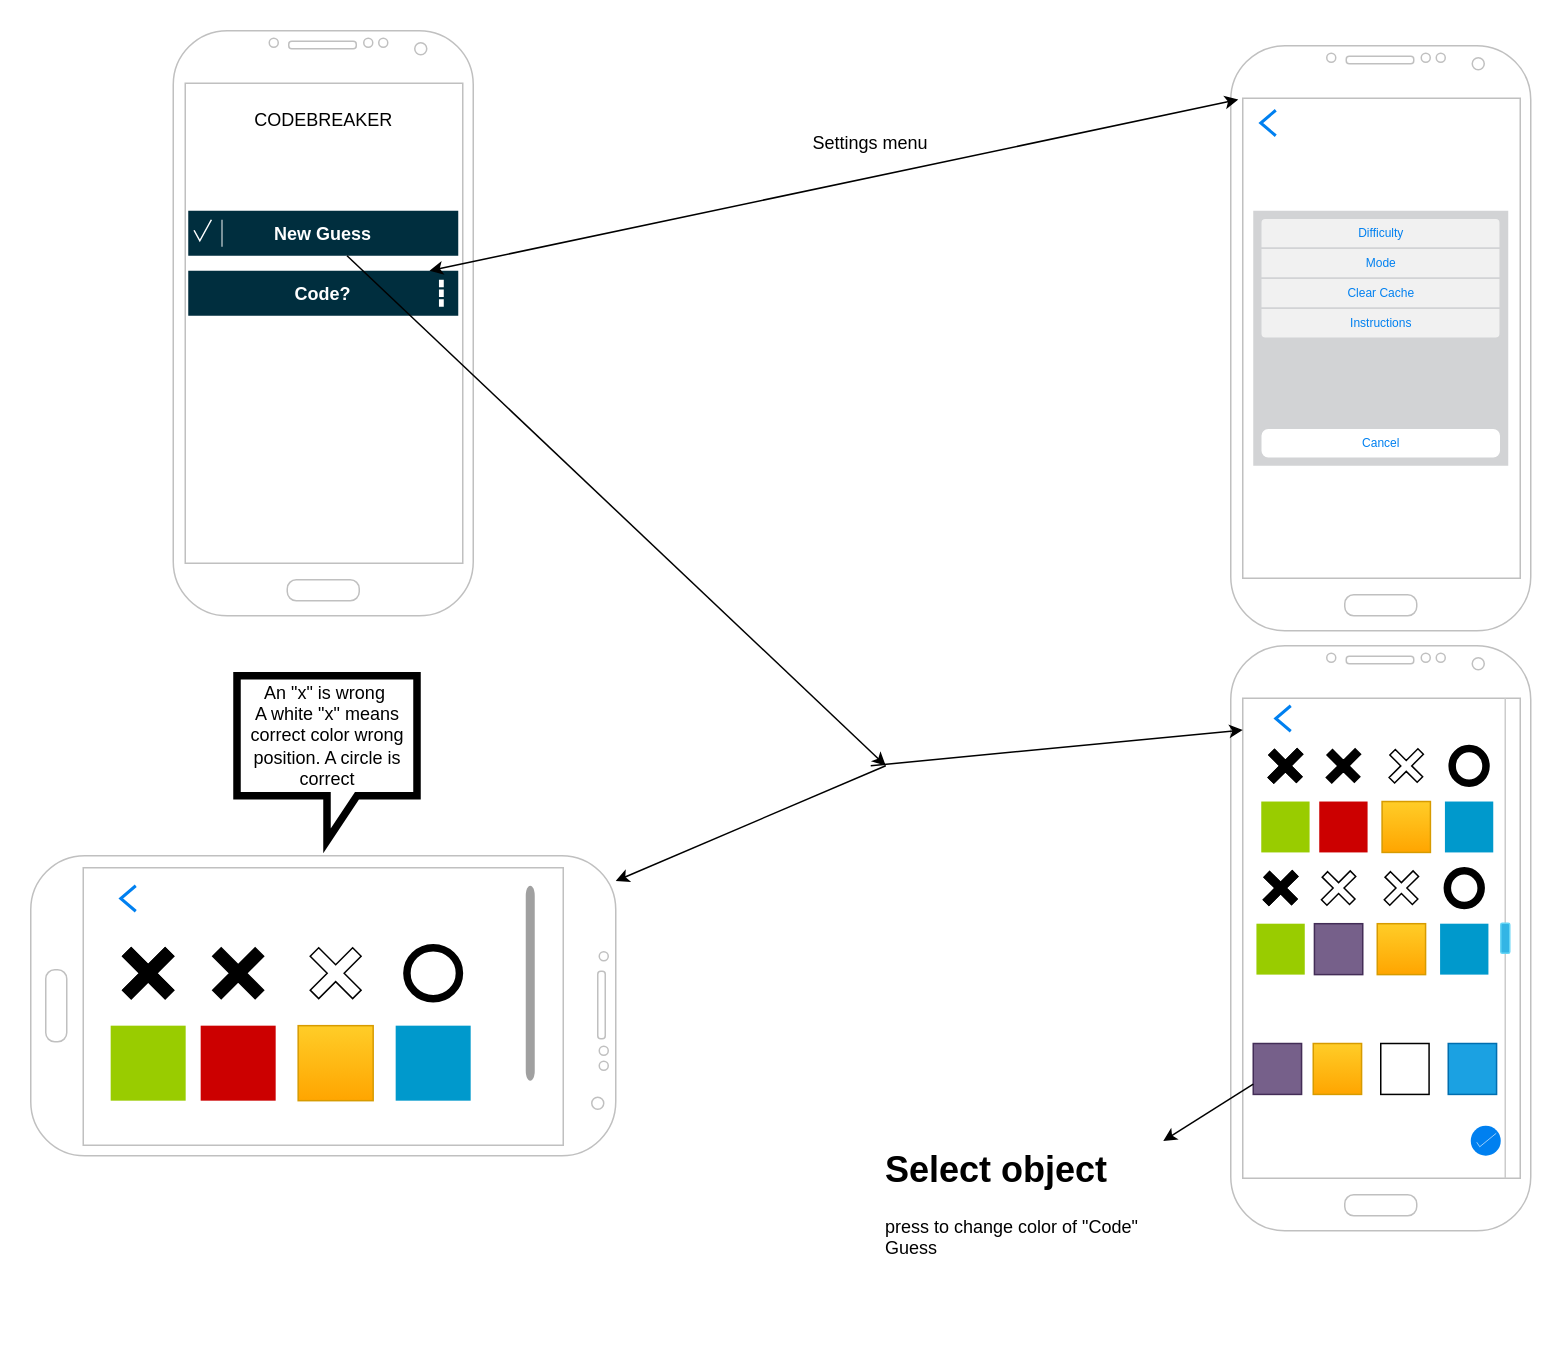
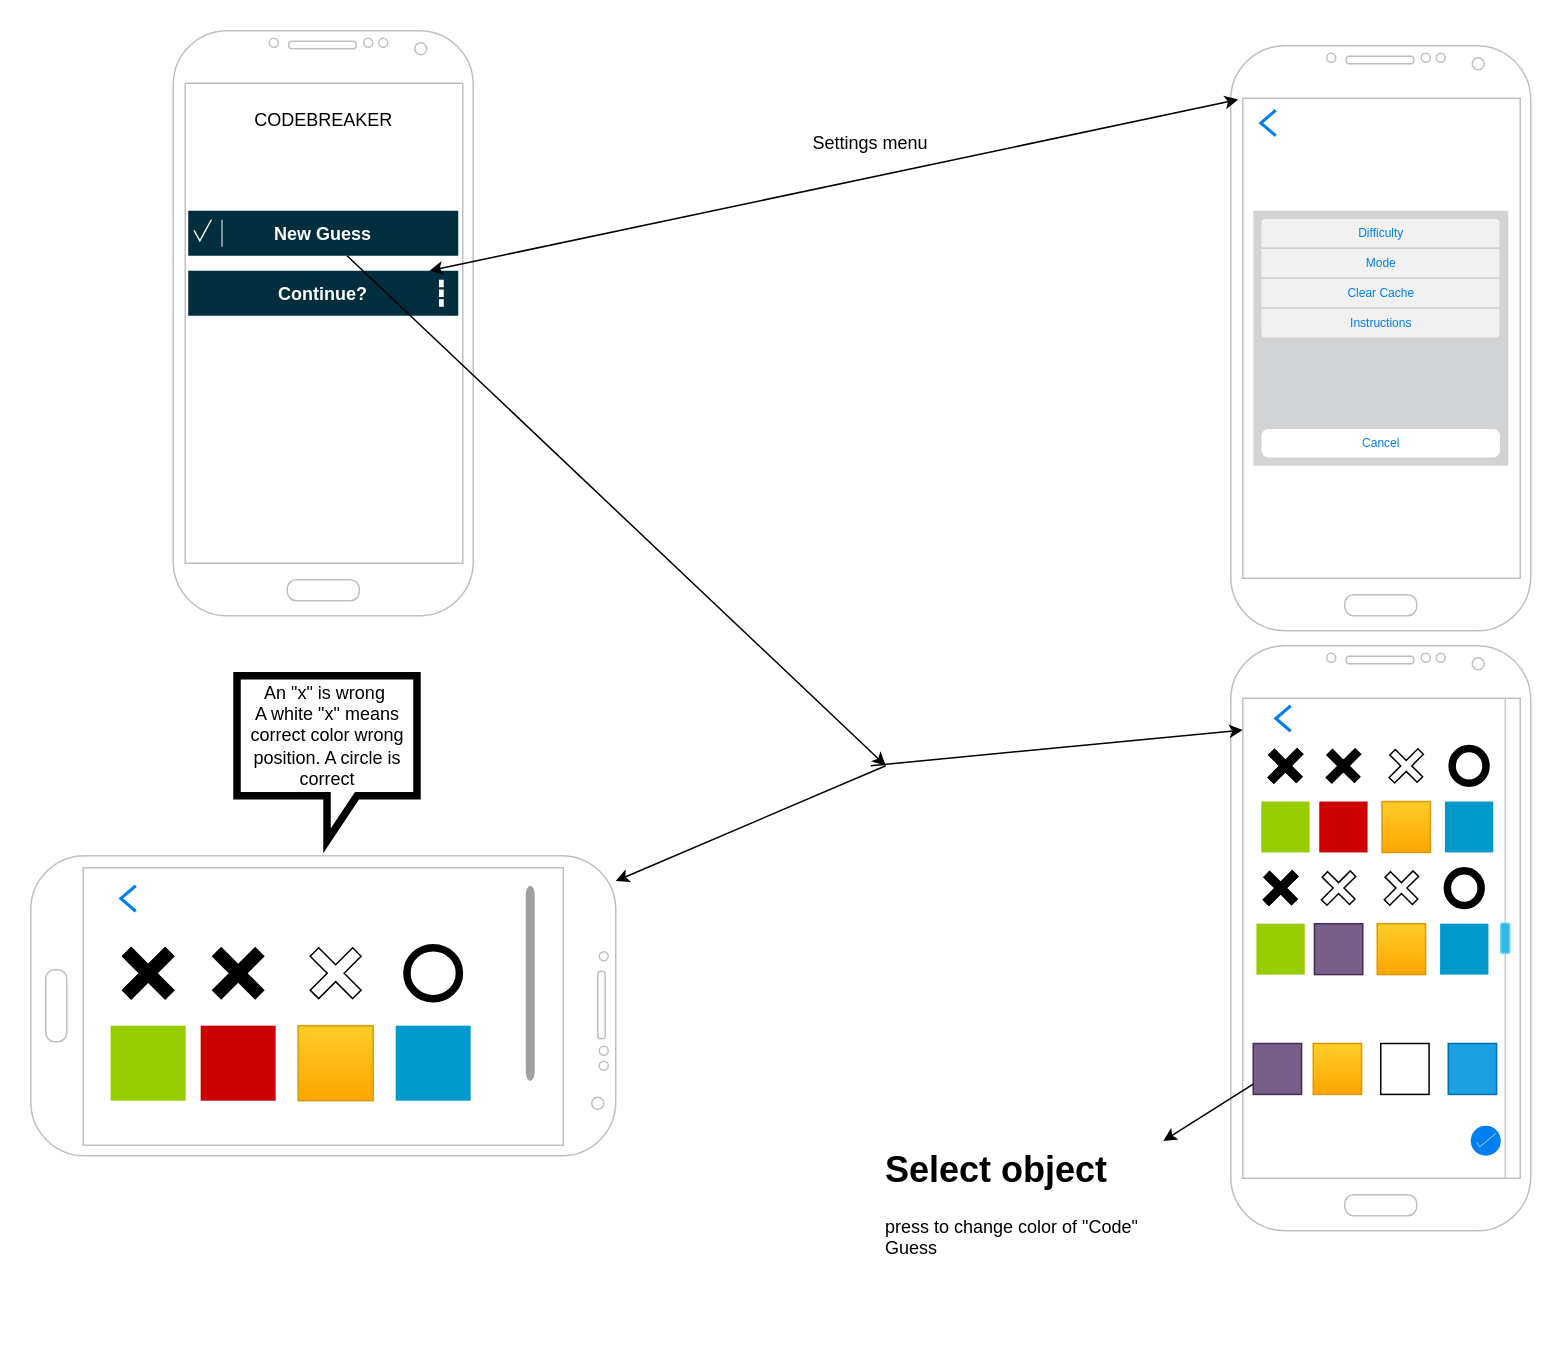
node "Code?": label "Code?" -> "Continue?"
